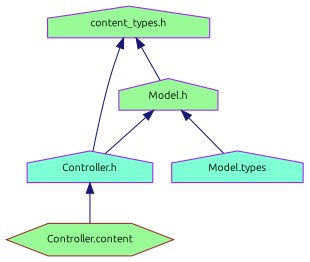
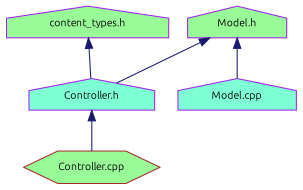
edge "Model.h" -> "content_types.h": removed
node "Model.types": label "Model.types" -> "Model.cpp"
node "Controller.content": label "Controller.content" -> "Controller.cpp"
